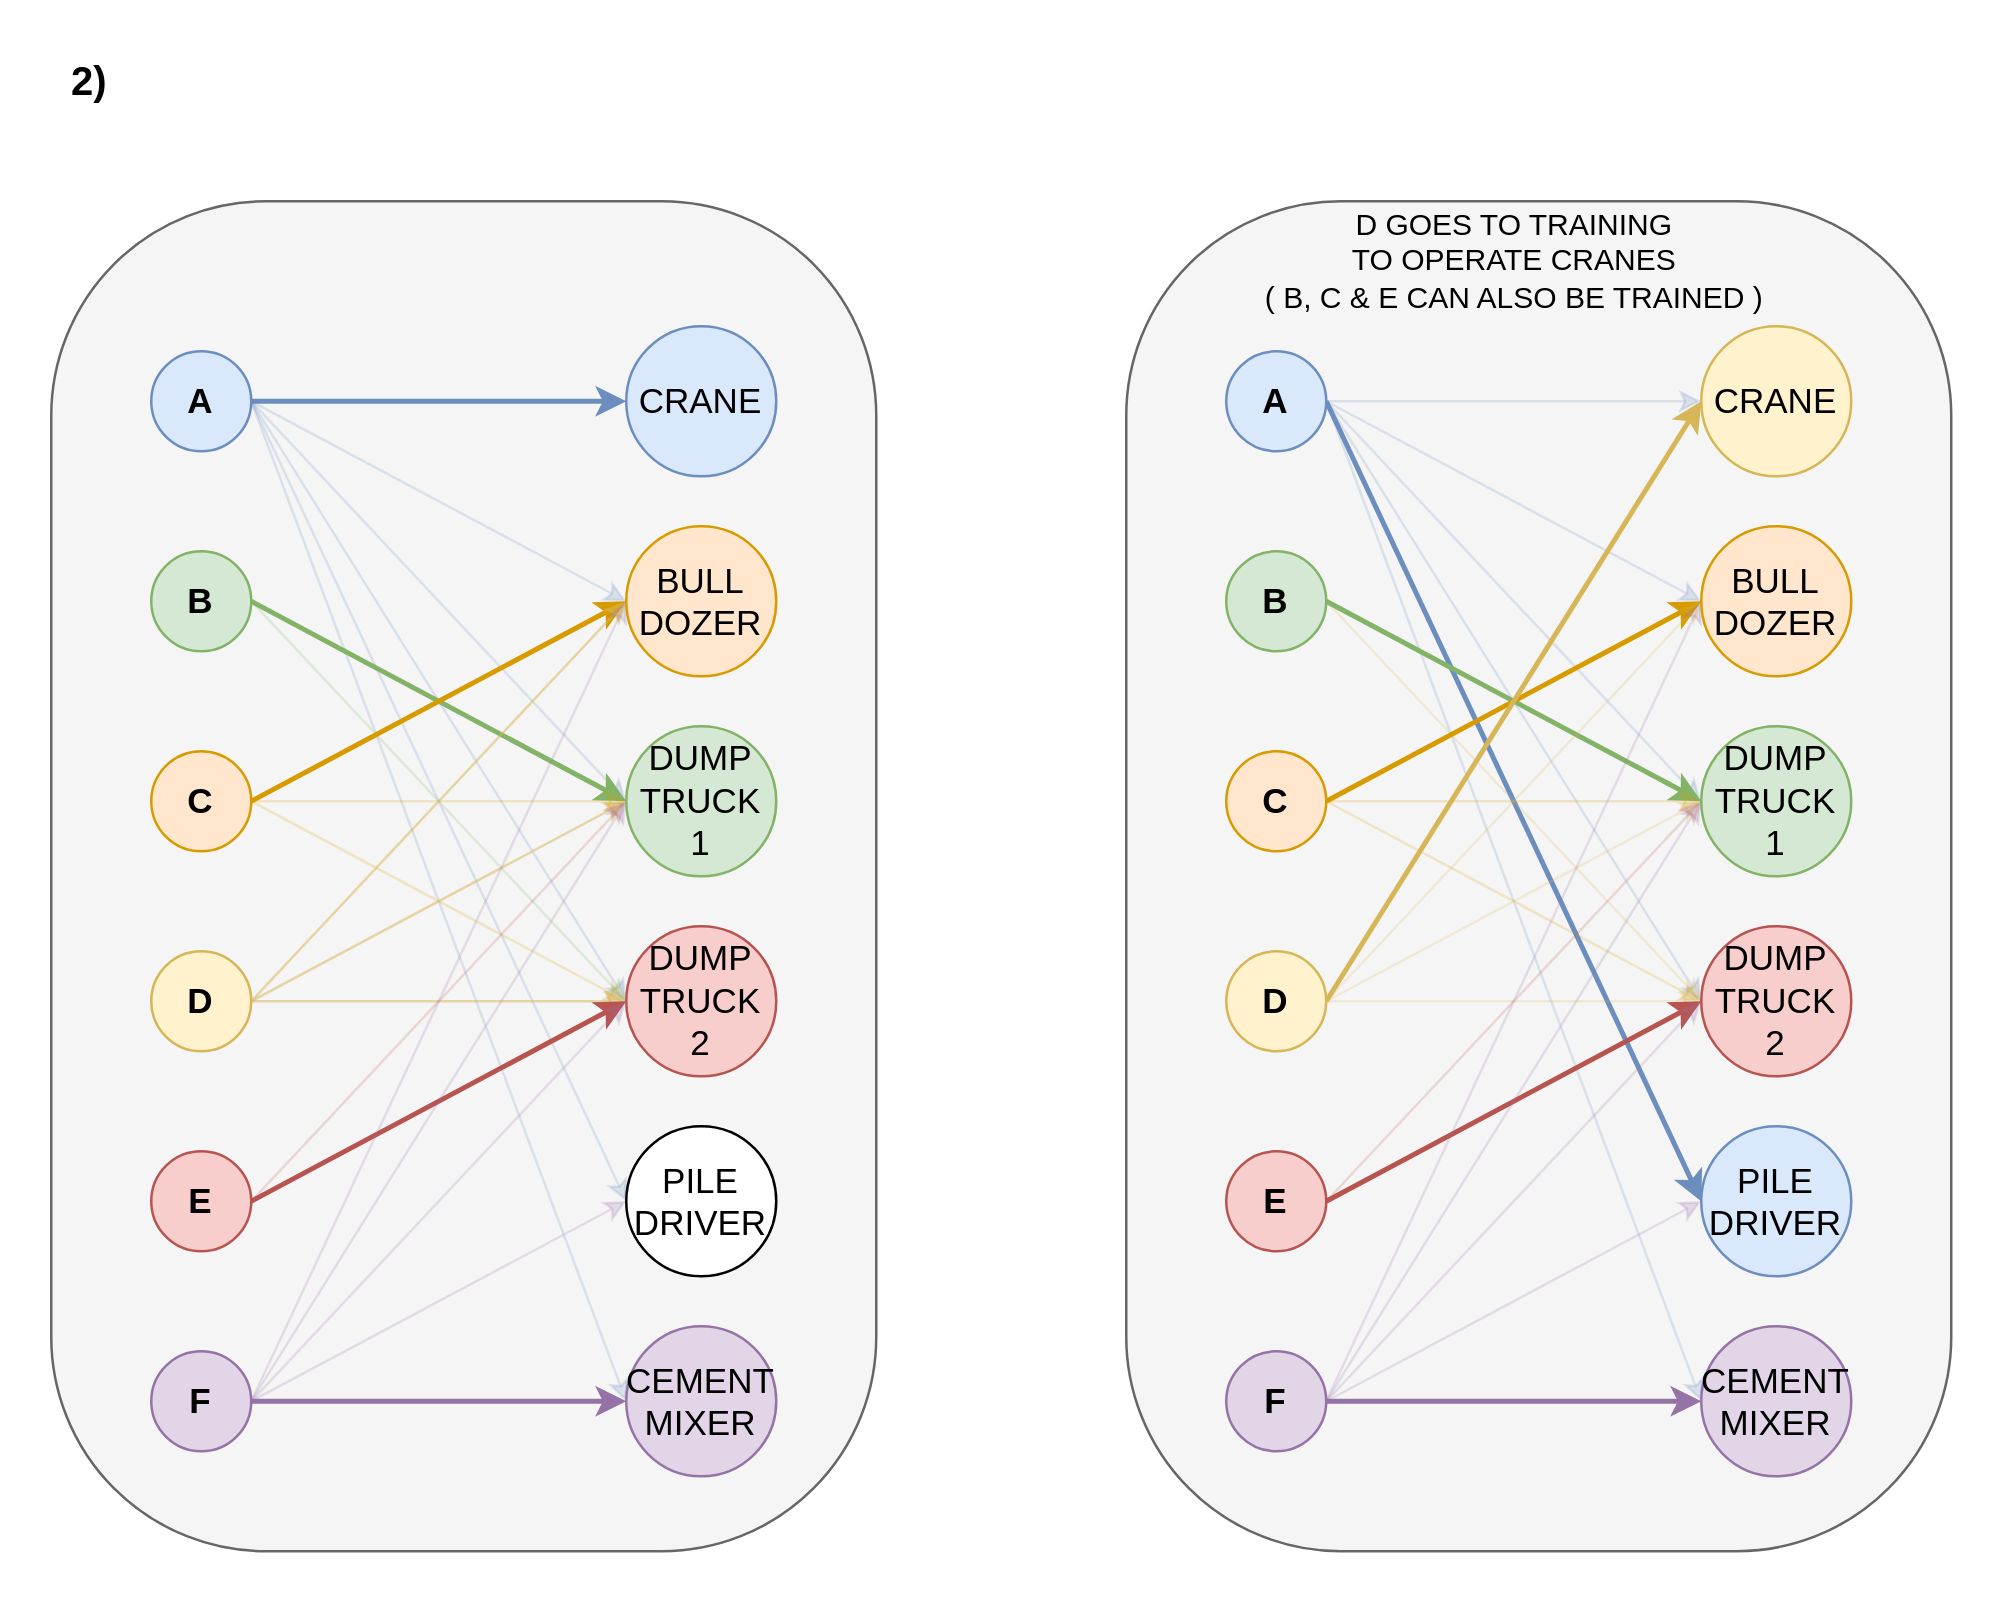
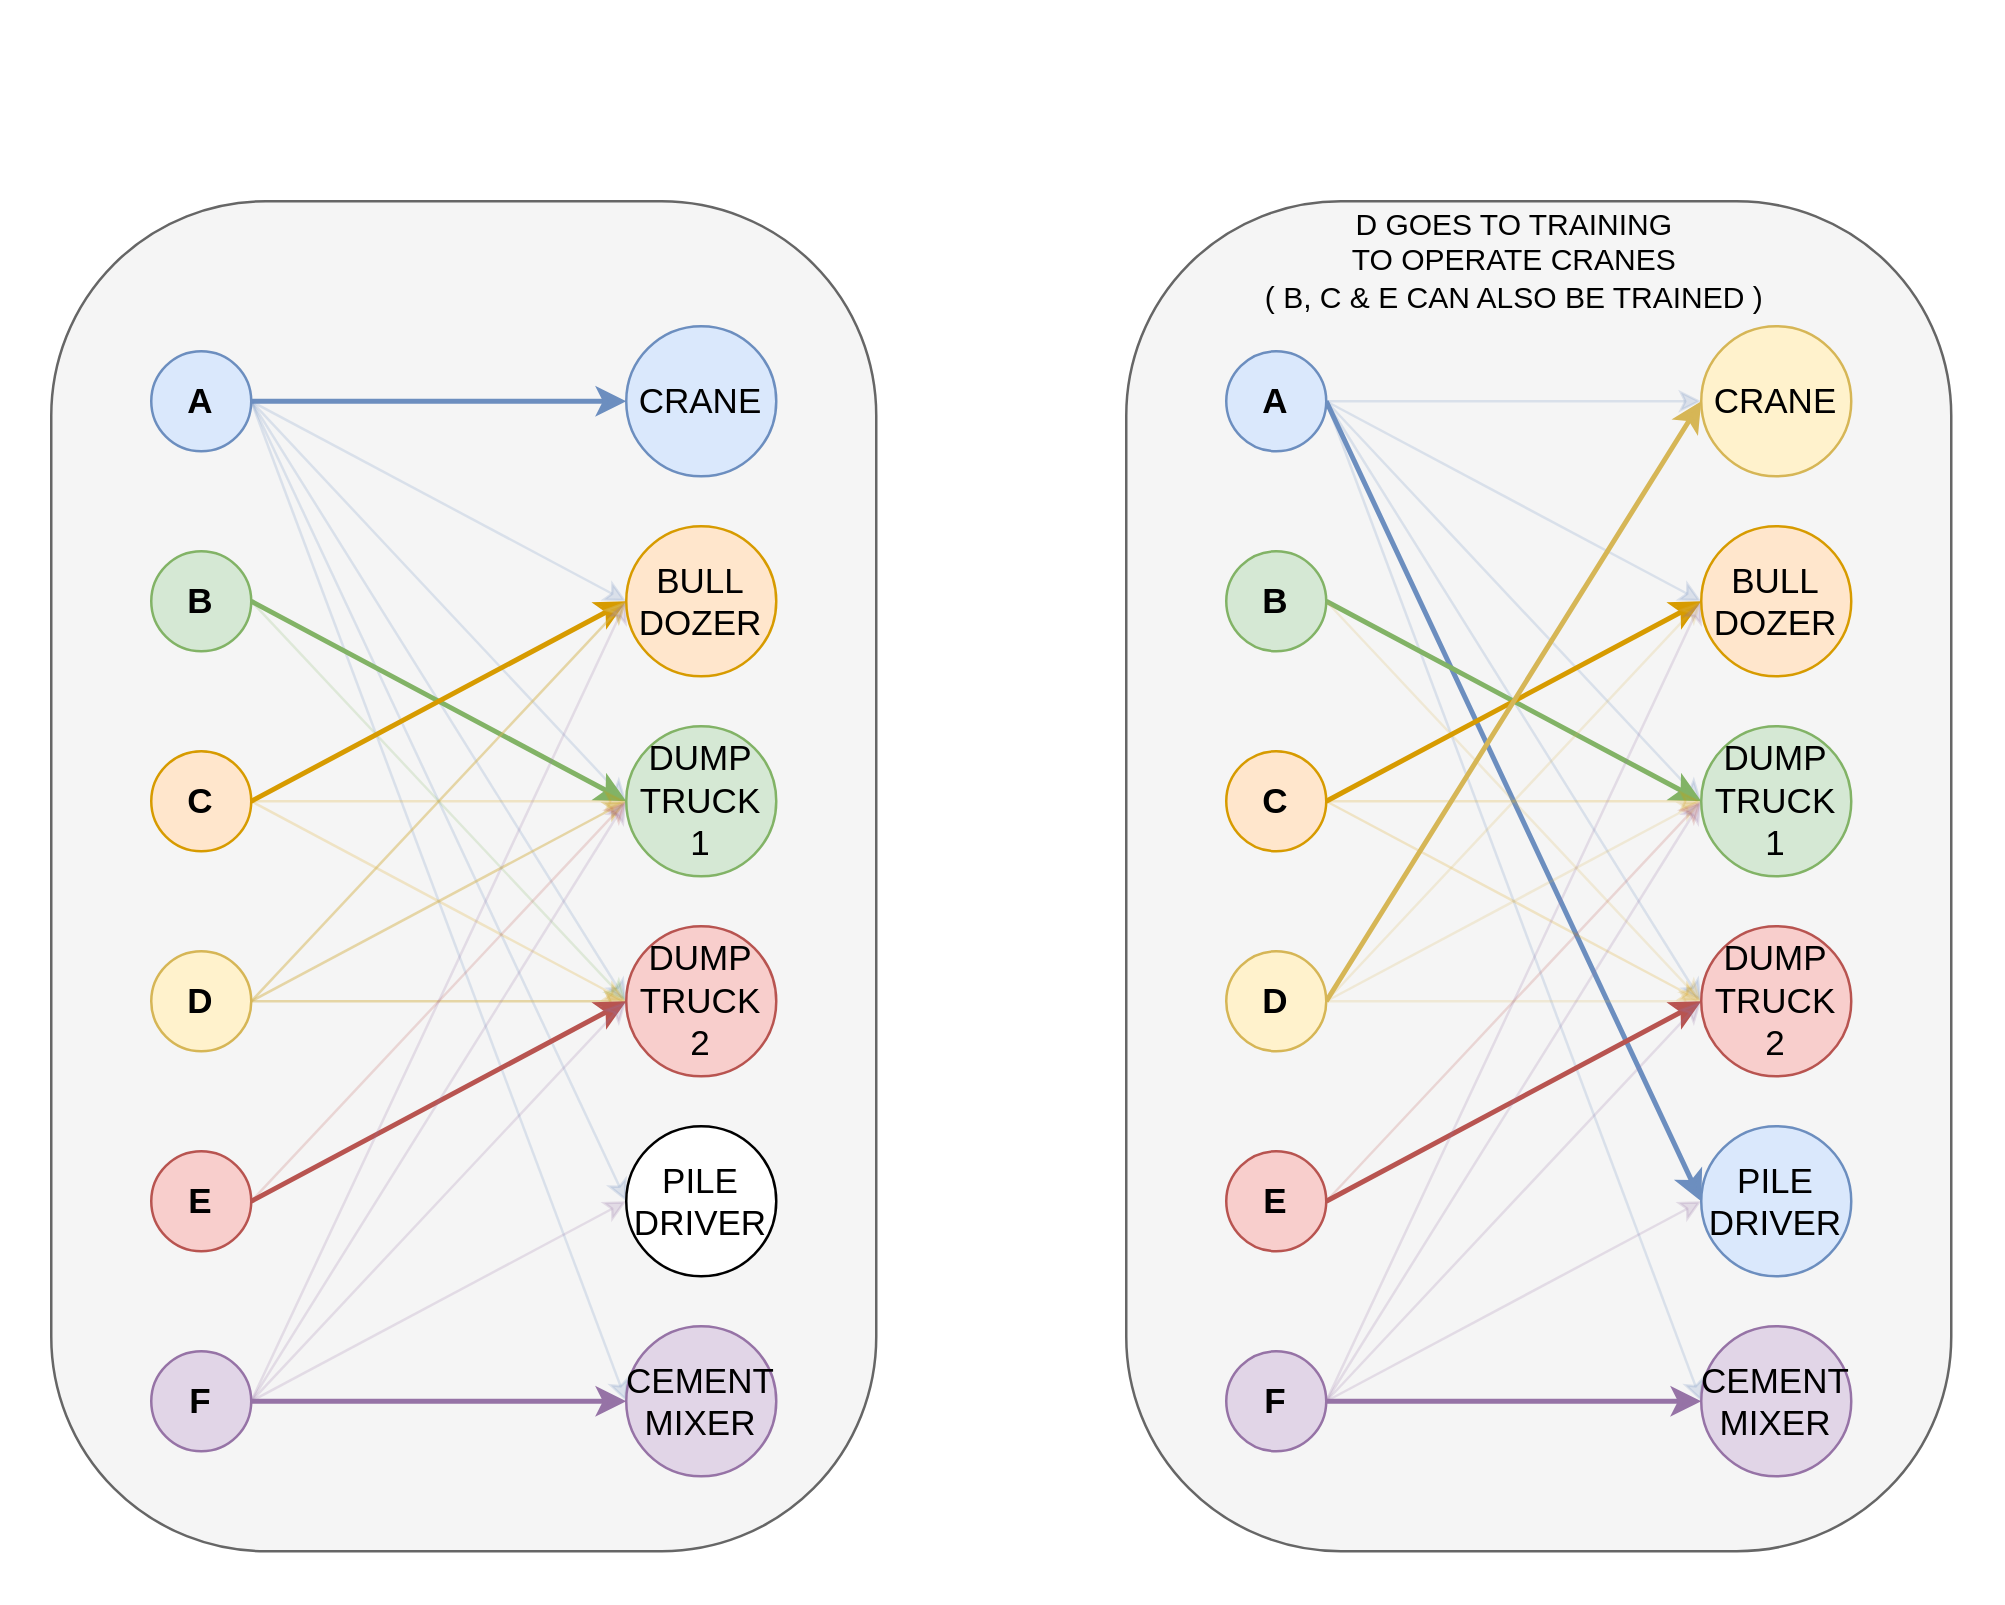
node "2)": removed
